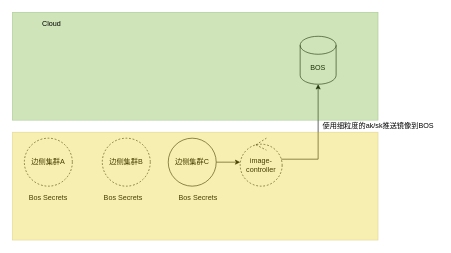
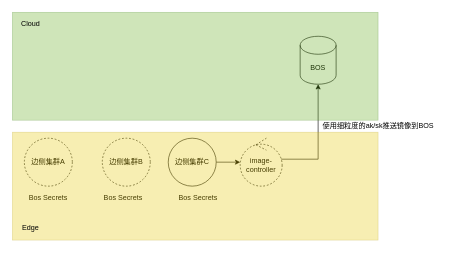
node "Cloud": moved (51, 24) -> (30, 24)
node "Edge": added
